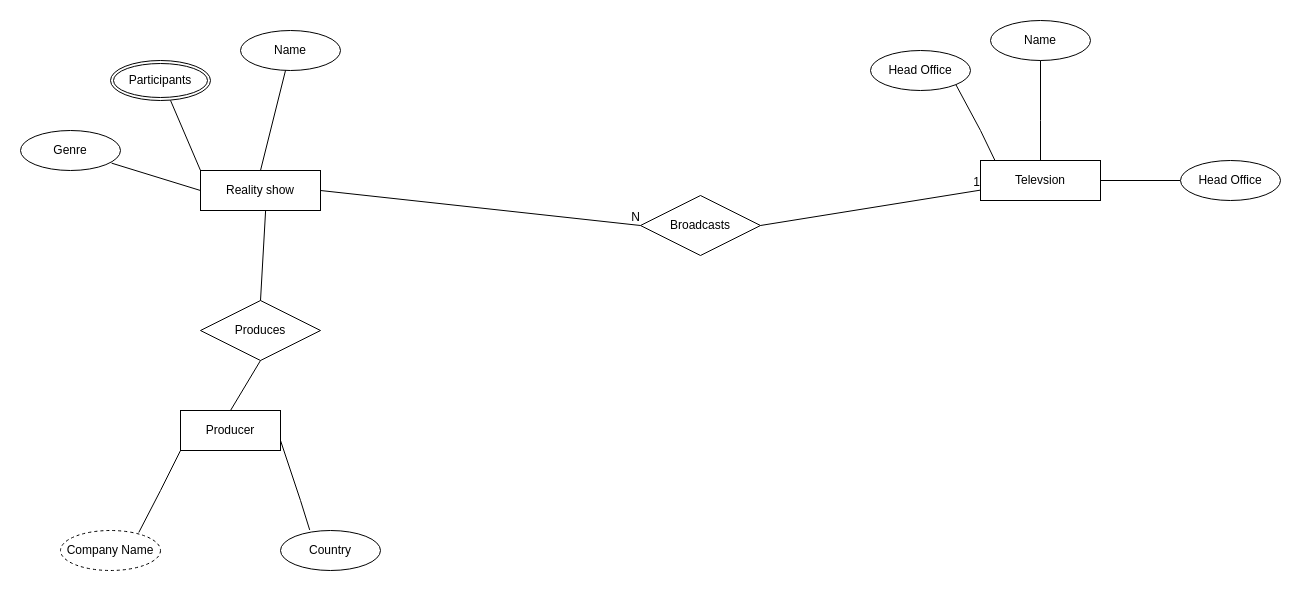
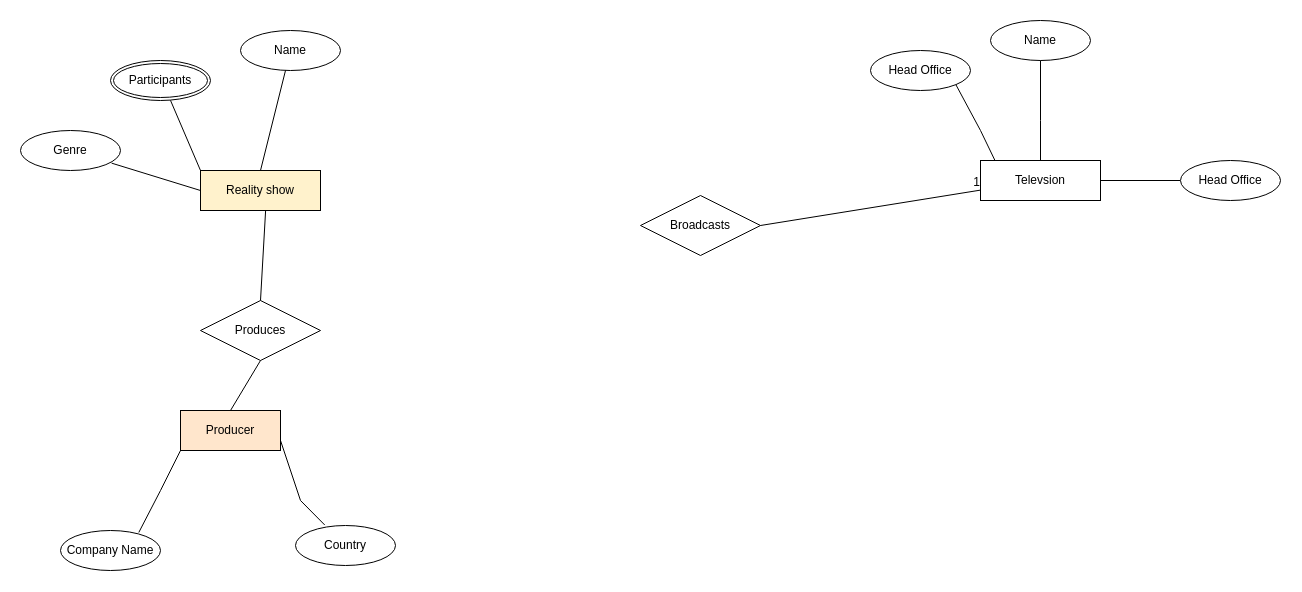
node "Reality show": fillcolor #ffffff -> #fff2cc
edge "Reality show" -- "Broadcasts": removed, label "N"
node "Producer": fillcolor #ffffff -> #ffe6cc
node "Company Name": style dashed -> solid
node "Country": moved (331, 551) -> (346, 546)
